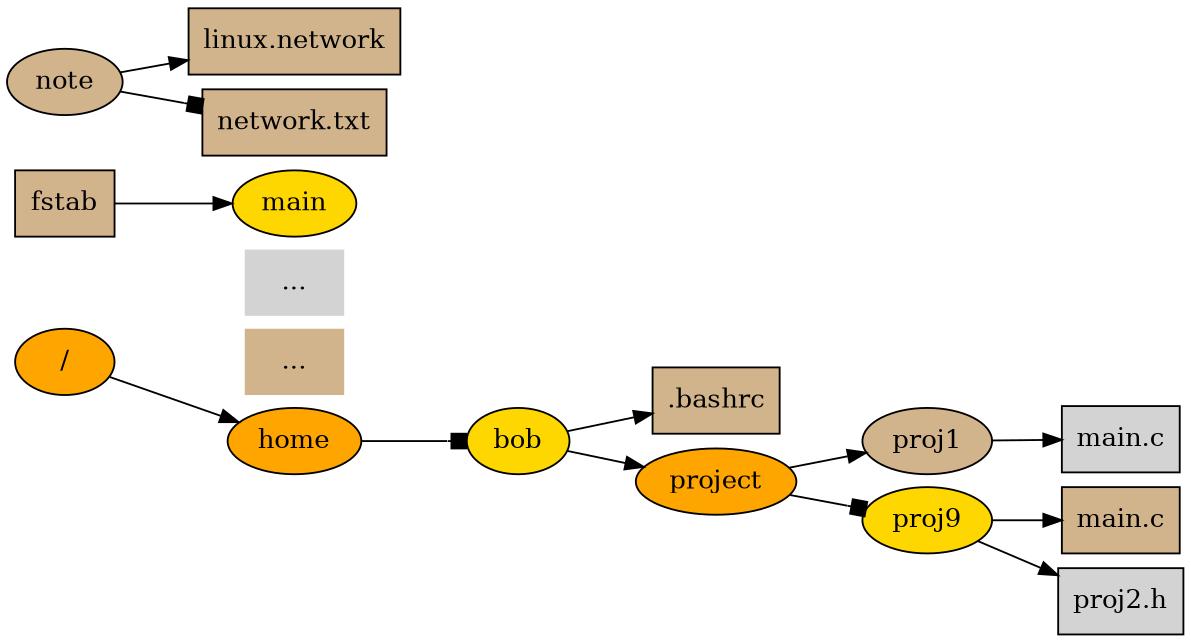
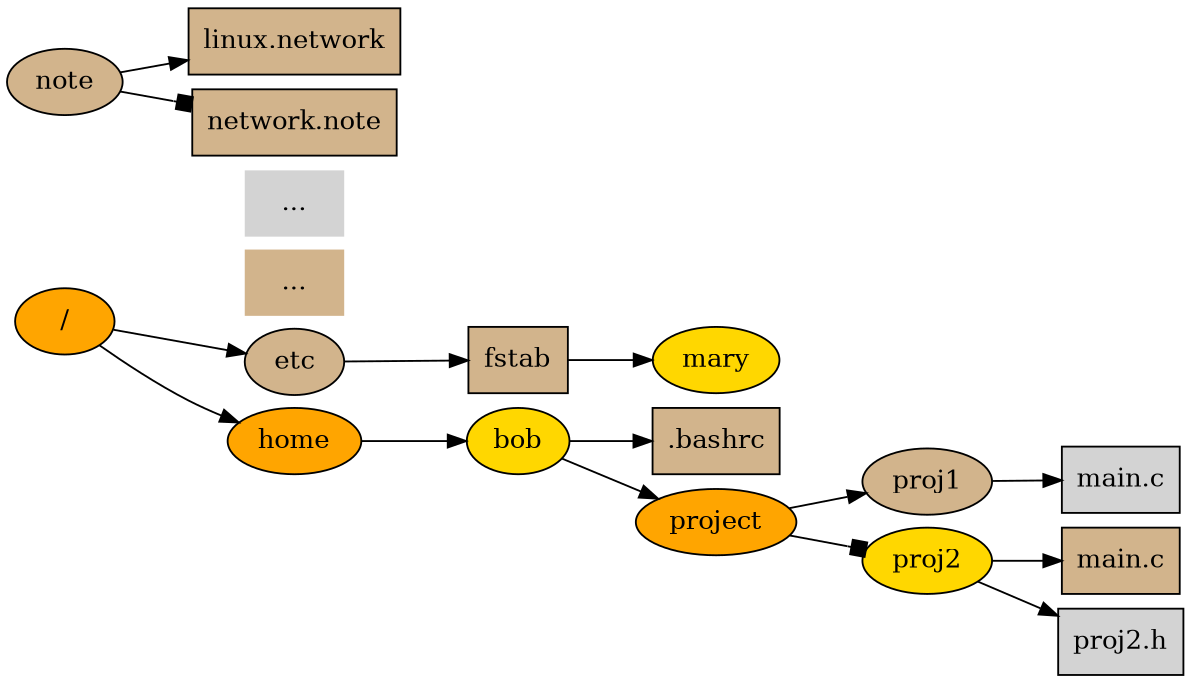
node "network.txt": label "network.txt" -> "network.note"
node "main": label "main" -> "mary"
node "etc": added
edge "home" -> "bob": arrowhead box -> normal
node "proj9": label "proj9" -> "proj2"
